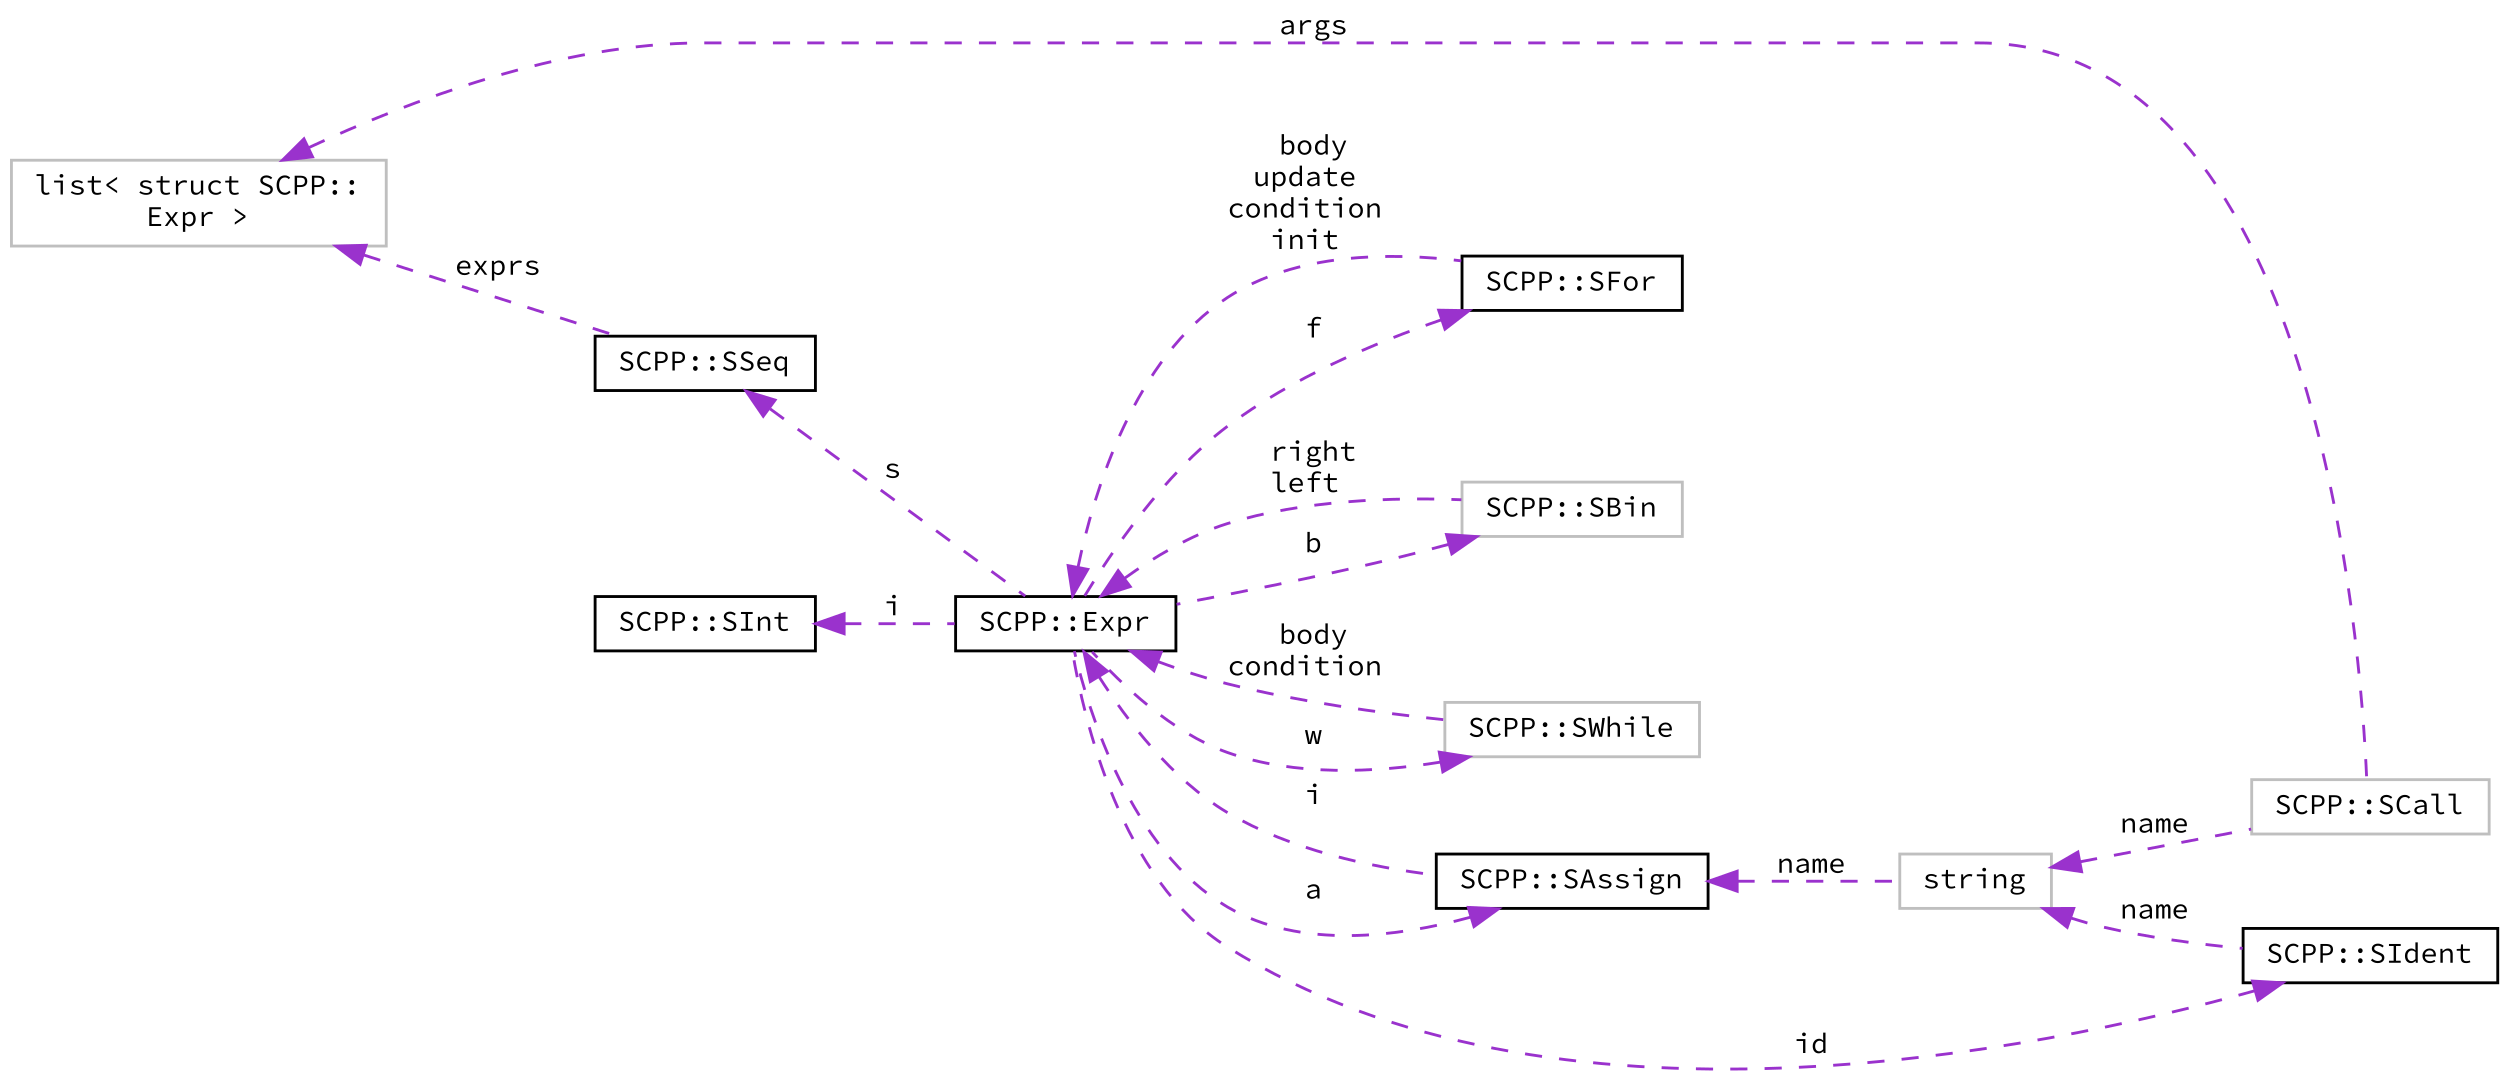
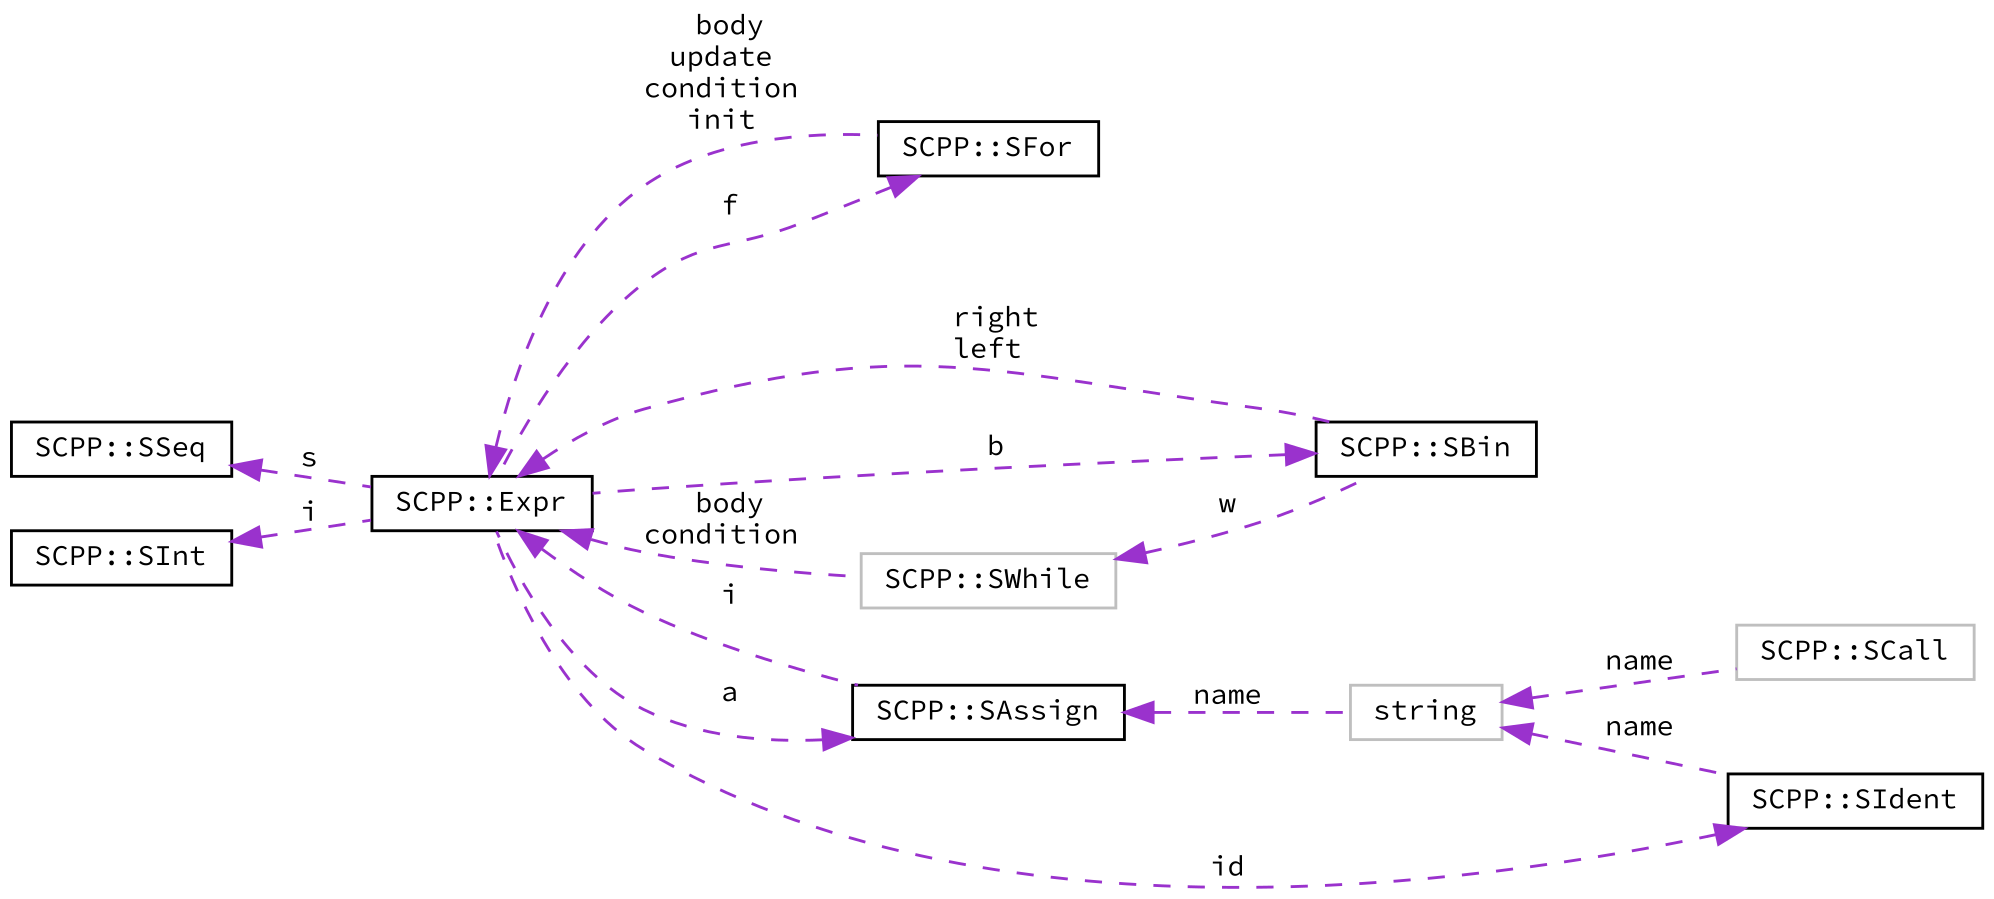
node "list< struct SCPP:: Expr >": removed
node "SCPP::SBin": color grey75 -> black
edge "SCPP::Expr" -> "SCPP::SWhile": now "SCPP::SBin" -> "SCPP::SWhile"
